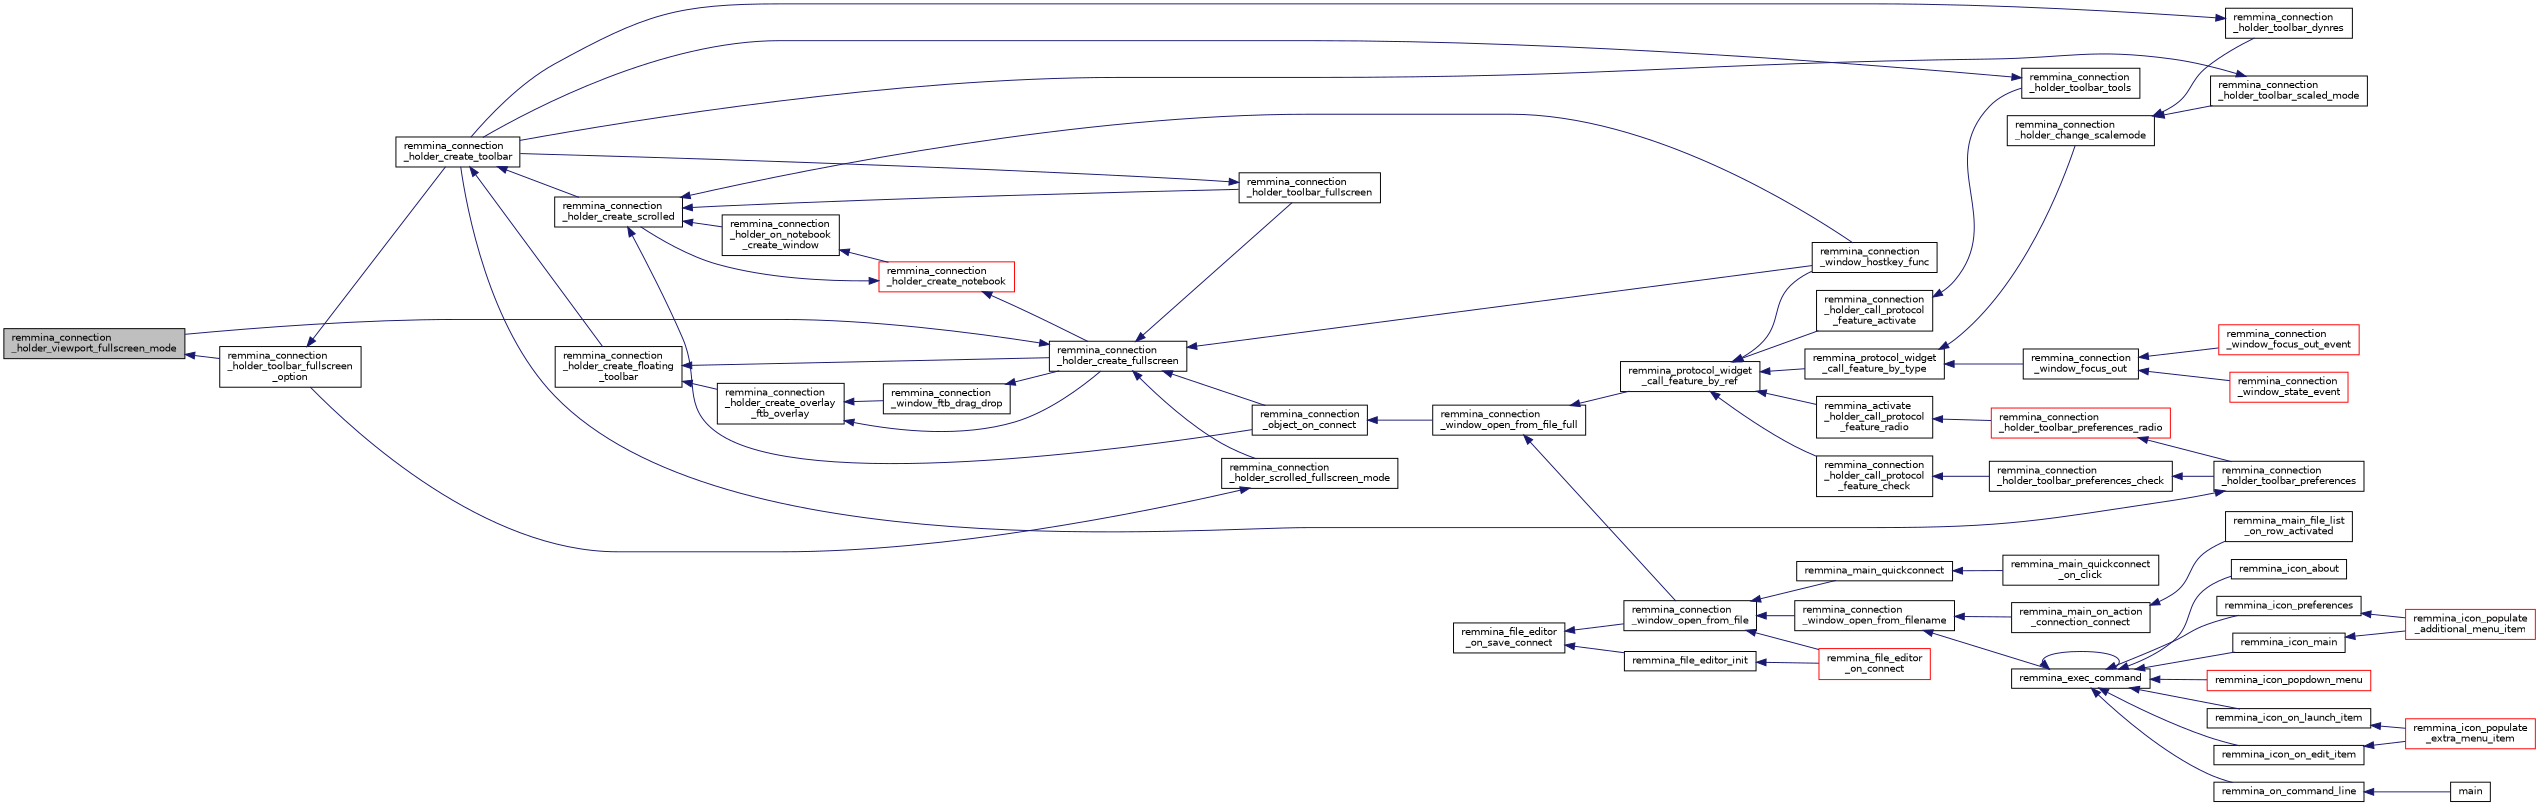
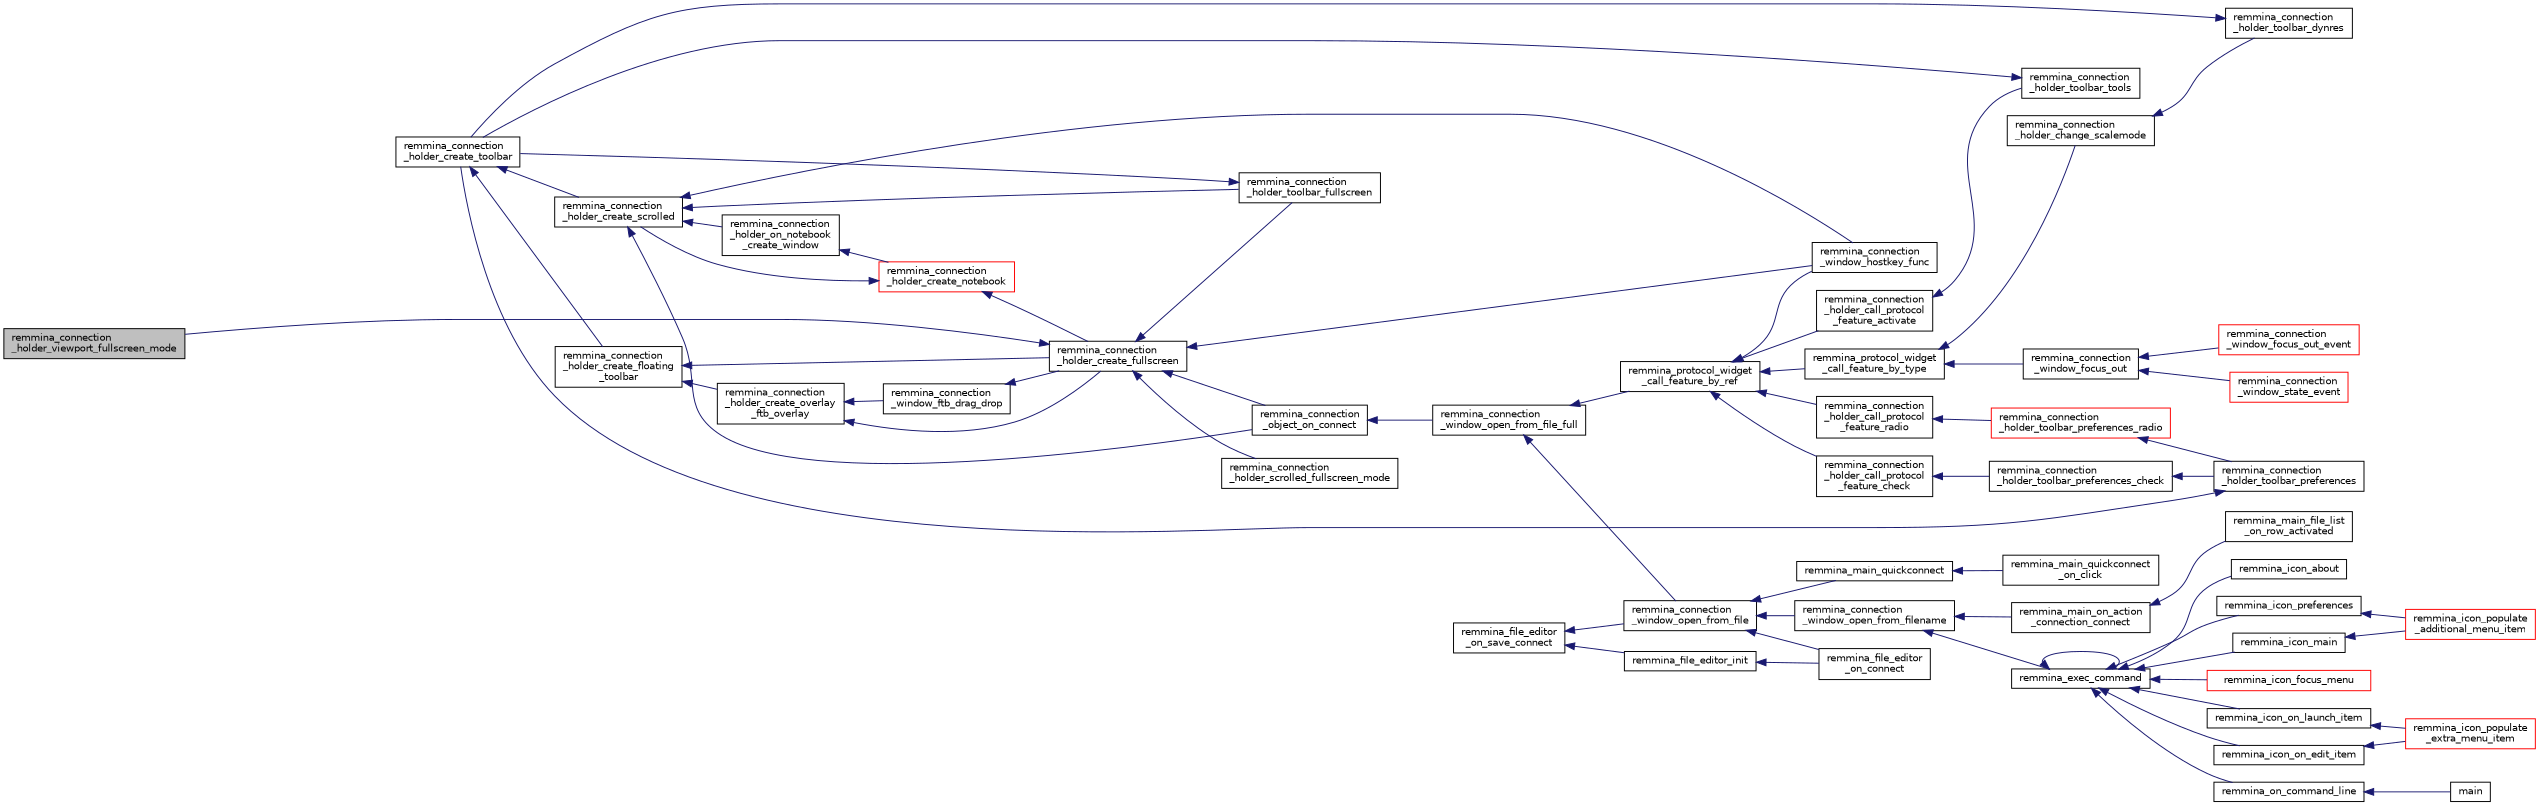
node "remmina_connection _holder_toolbar_scaled_mode": removed
node "remmina_connection _holder_toolbar_fullscreen _option": removed
node "remmina_activate _holder_call_protocol _feature_radio": label "remmina_activate _holder_call_protocol _feature_radio" -> "remmina_connection _holder_call_protocol _feature_radio"
node "remmina_file_editor _on_connect": color red -> black
node "remmina_icon_popdown_menu": label "remmina_icon_popdown_menu" -> "remmina_icon_focus_menu"
